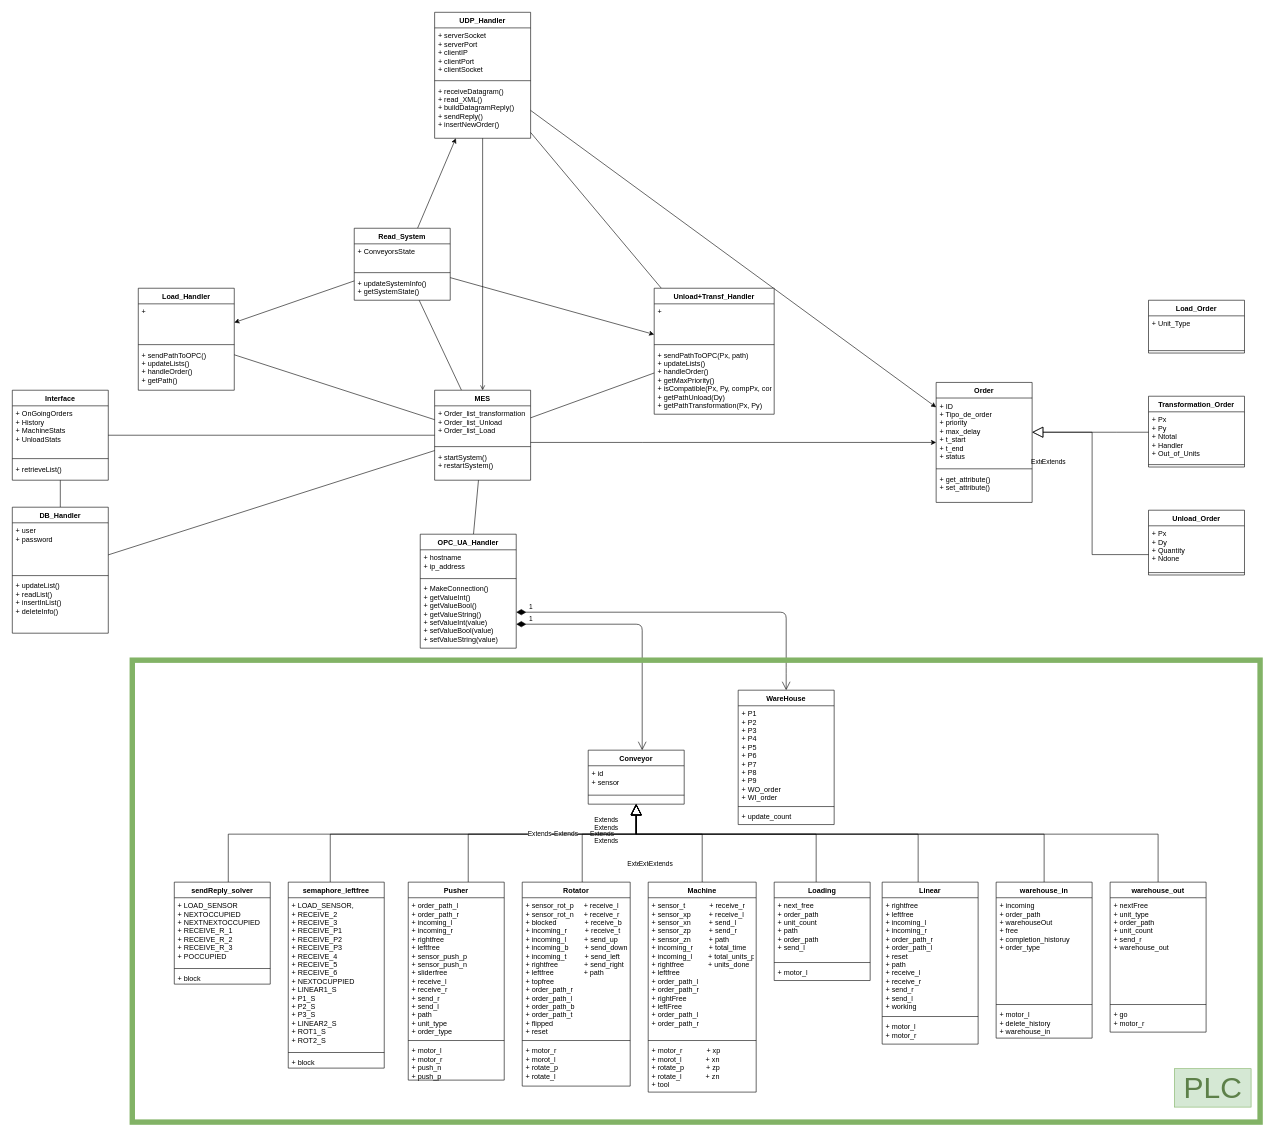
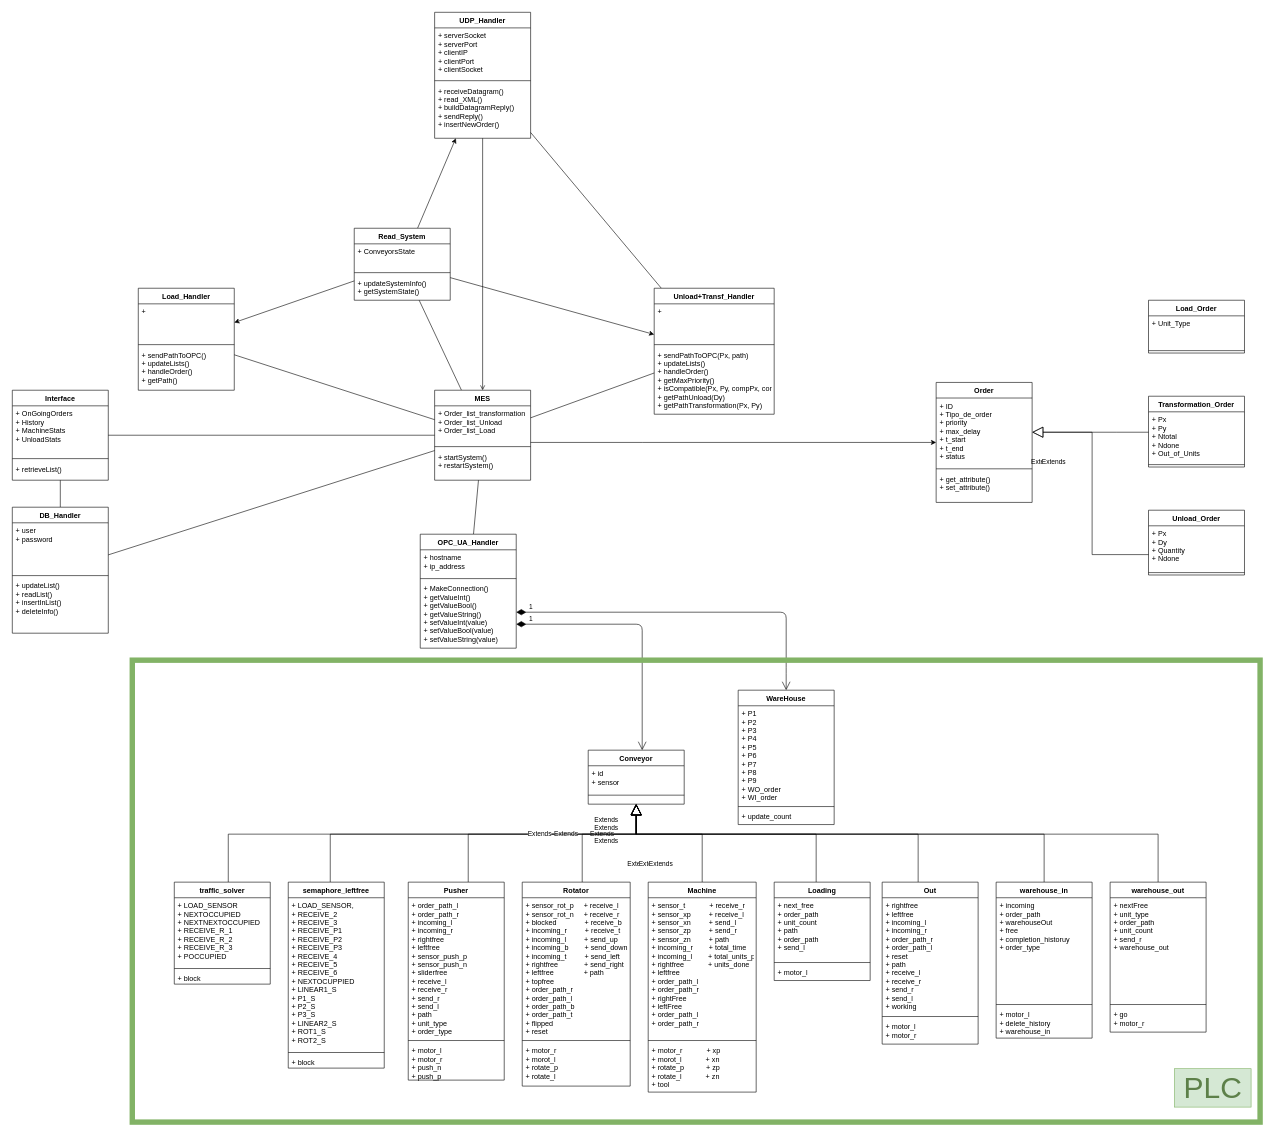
edge "UDP_Handler" -> "Order": removed
node "+ Px + Py + Ntotal + Handler + Out_of_Units": label "+ Px + Py + Ntotal + Handler + Out_of_Units" -> "+ Px + Py + Ntotal + Ndone + Out_of_Units"
node "sendReply_solver": label "sendReply_solver" -> "traffic_solver"
node "Linear": label "Linear" -> "Out"
